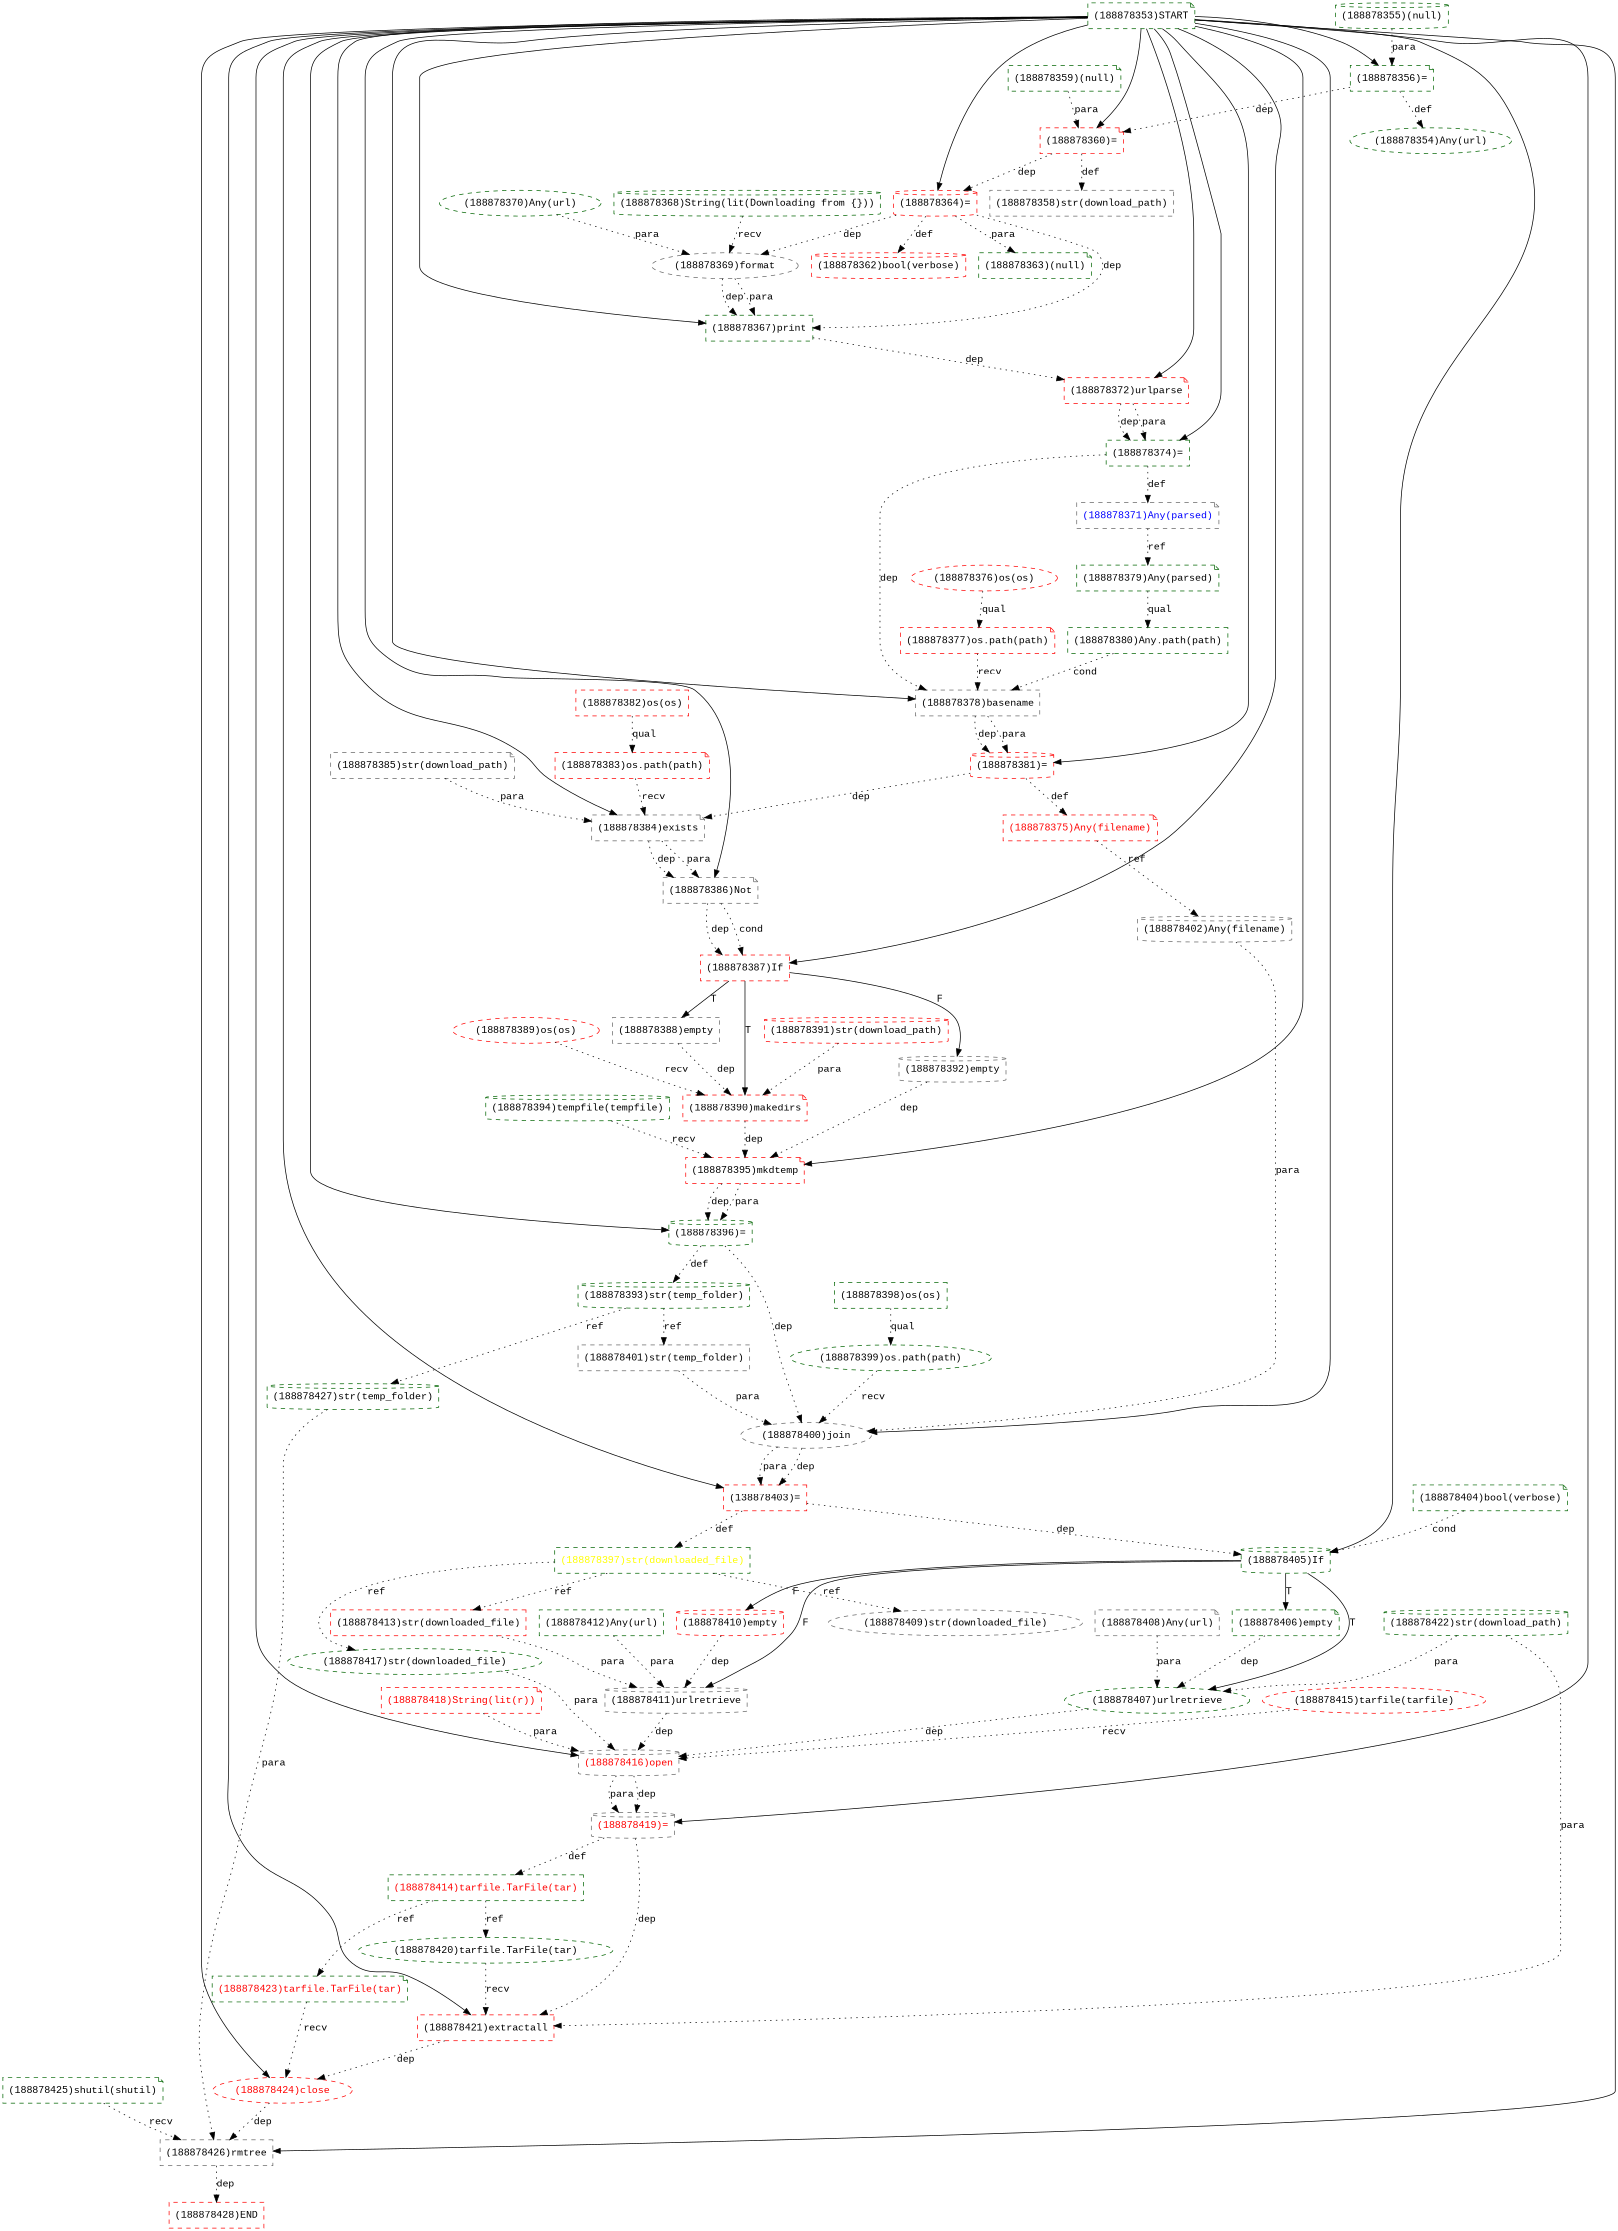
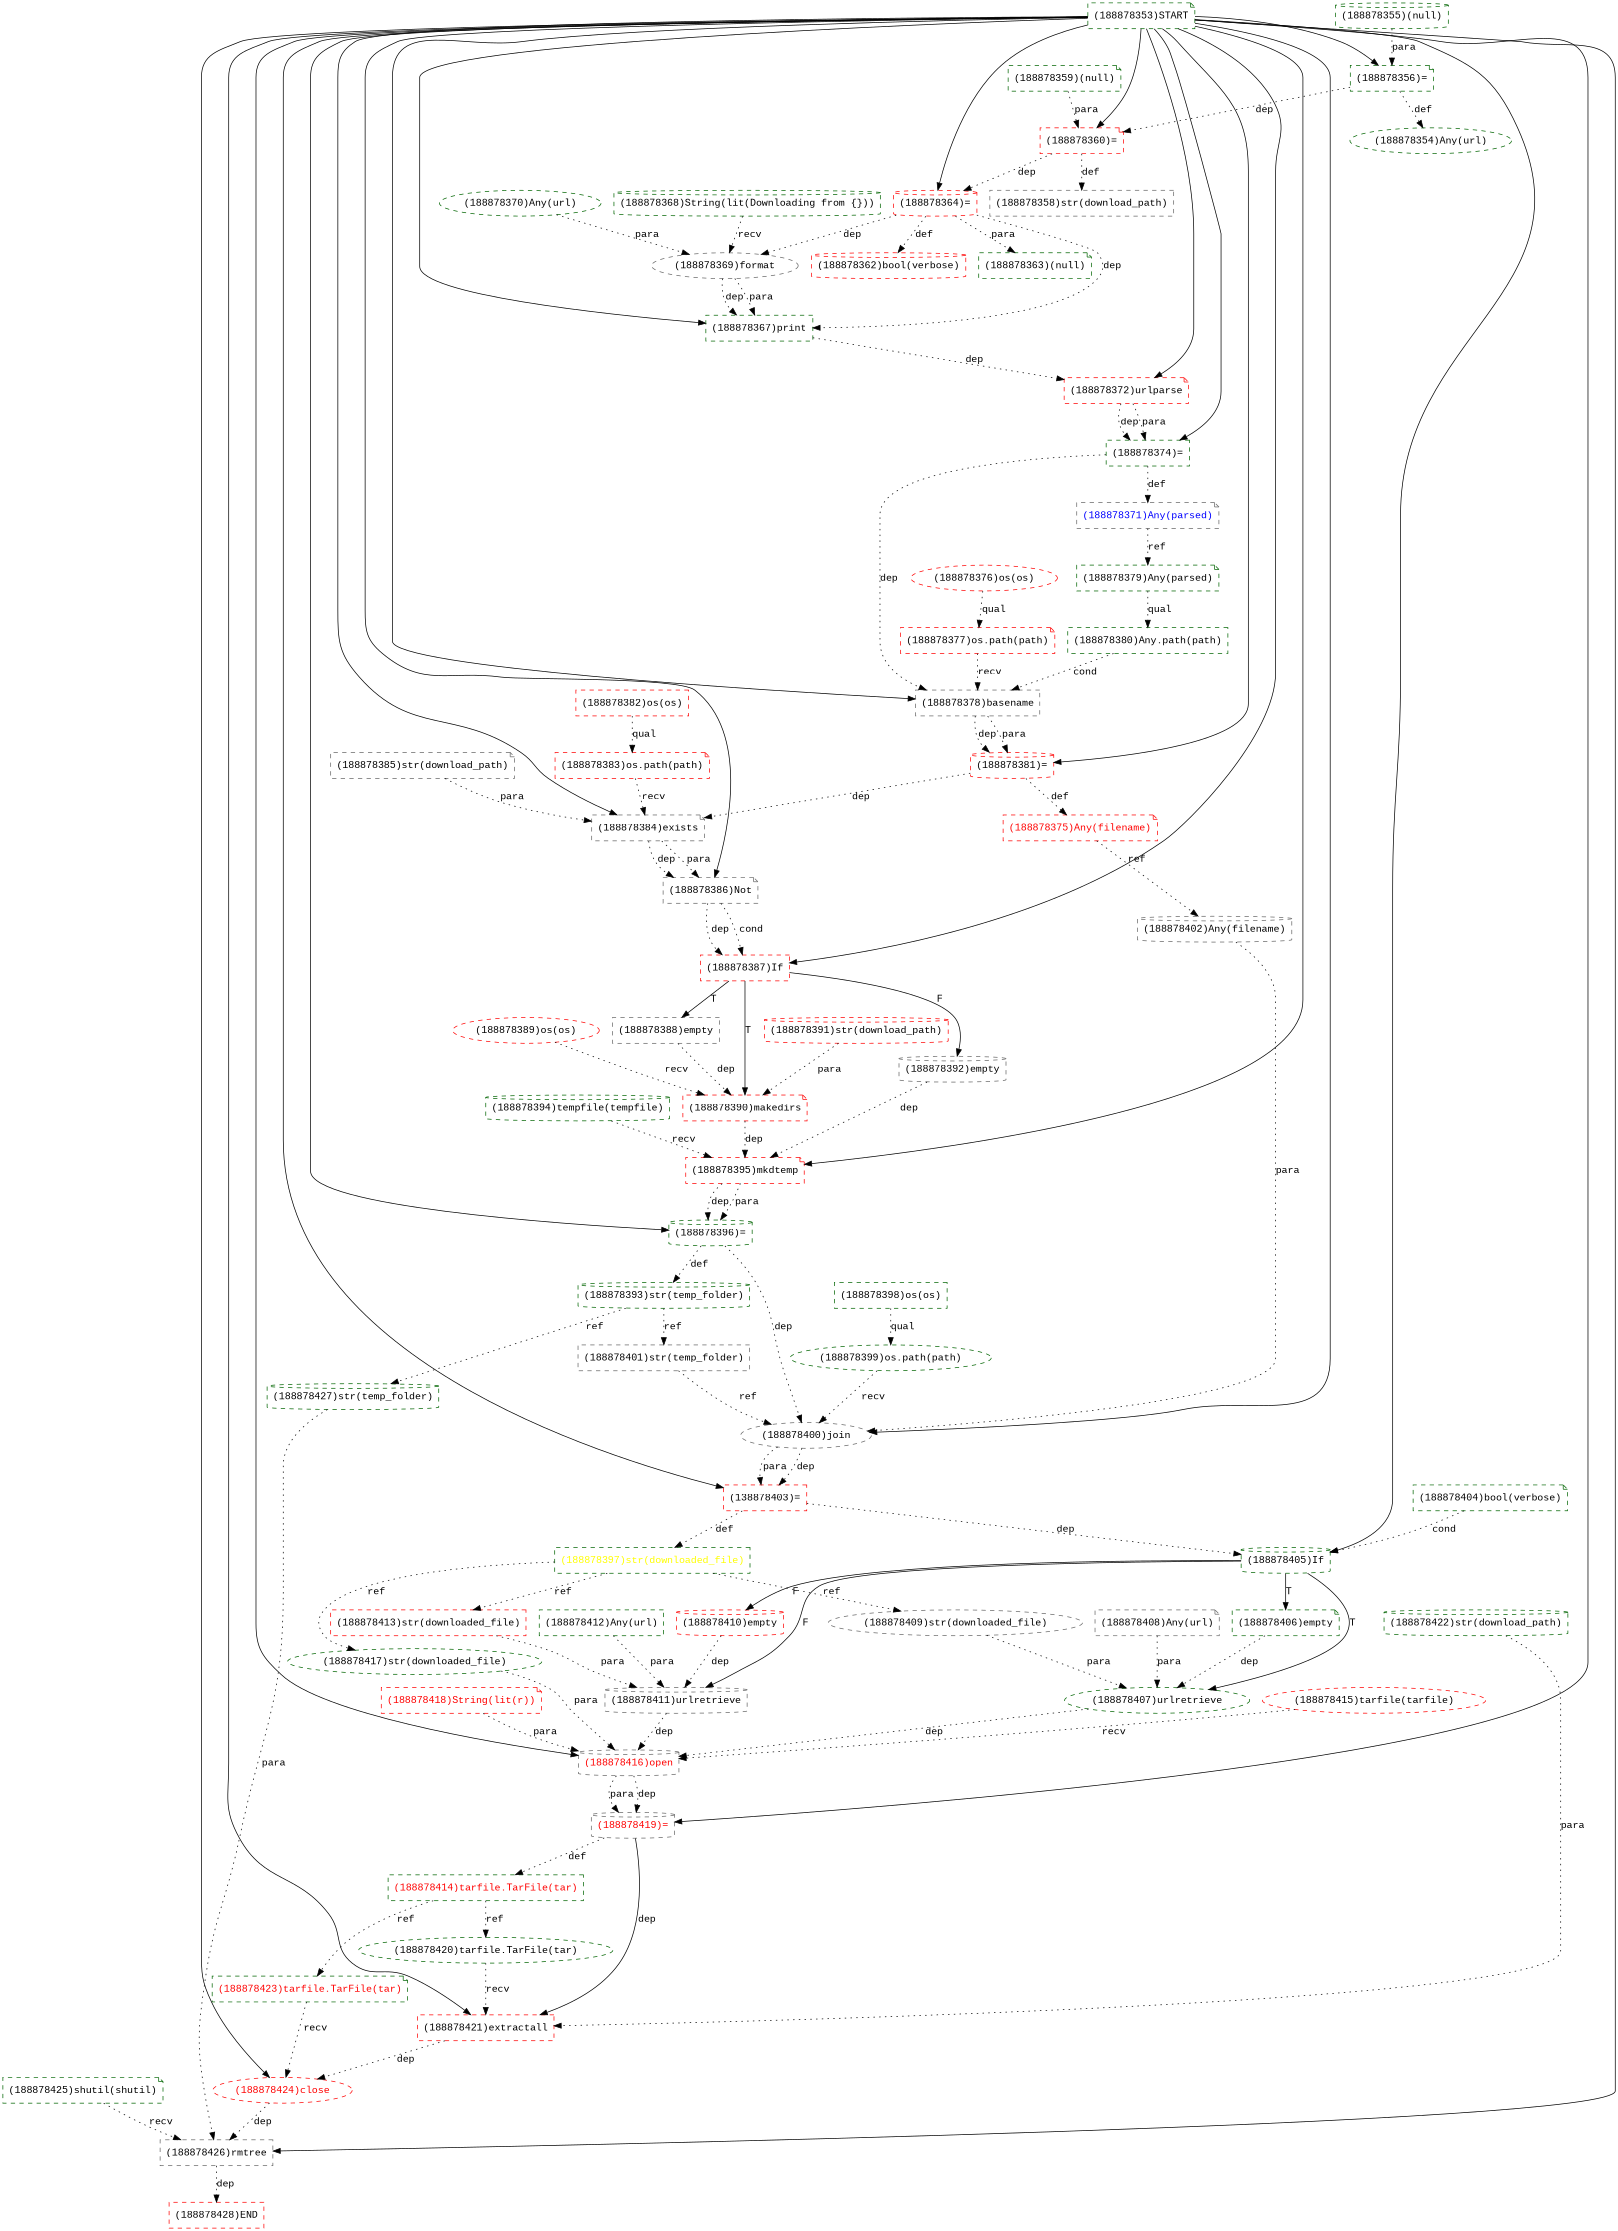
edge "(188878401)str(temp_folder)" -> "(188878400)join": label "para" -> "ref"
edge "(188878422)str(download_path)" -> "(188878407)urlretrieve": now "(188878409)str(downloaded_file)" -> "(188878407)urlretrieve"
edge "(188878419)=" -> "(188878421)extractall": style dotted -> solid
